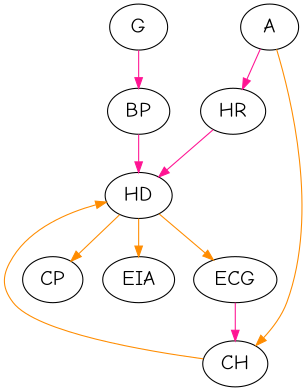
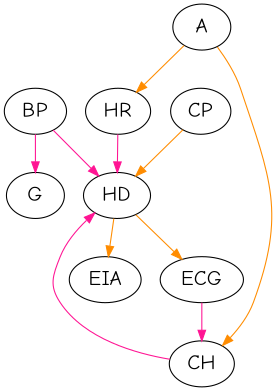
edge "G" -> "BP": reversed
edge "A" -> "HR": color deeppink -> darkorange
edge "HD" -> "CP": reversed
edge "CH" -> "HD": color darkorange -> deeppink
